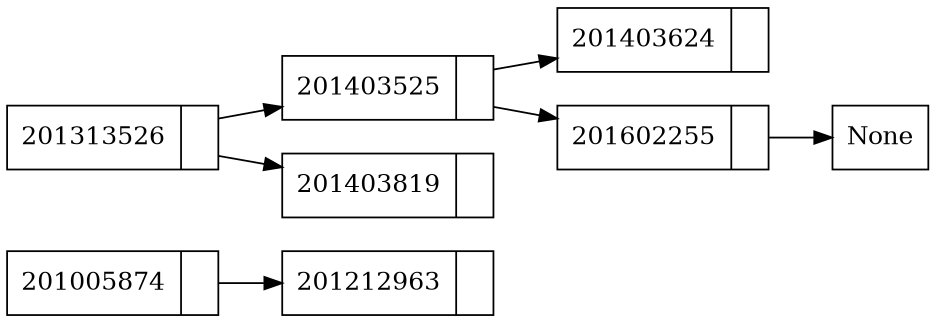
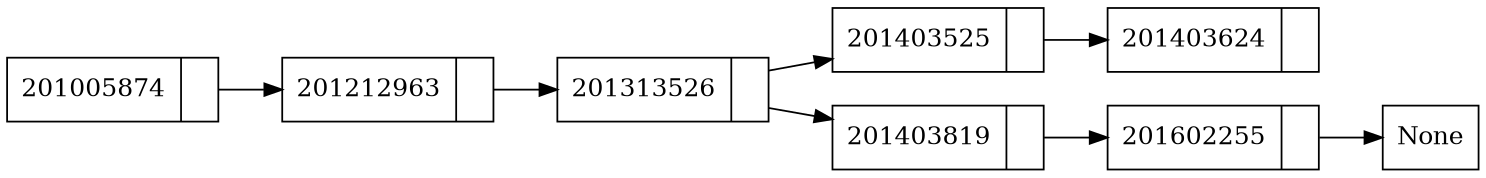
edge "201212963" -> "201313526": added
edge "201403525" -> "201602255": now "201403819" -> "201602255"
